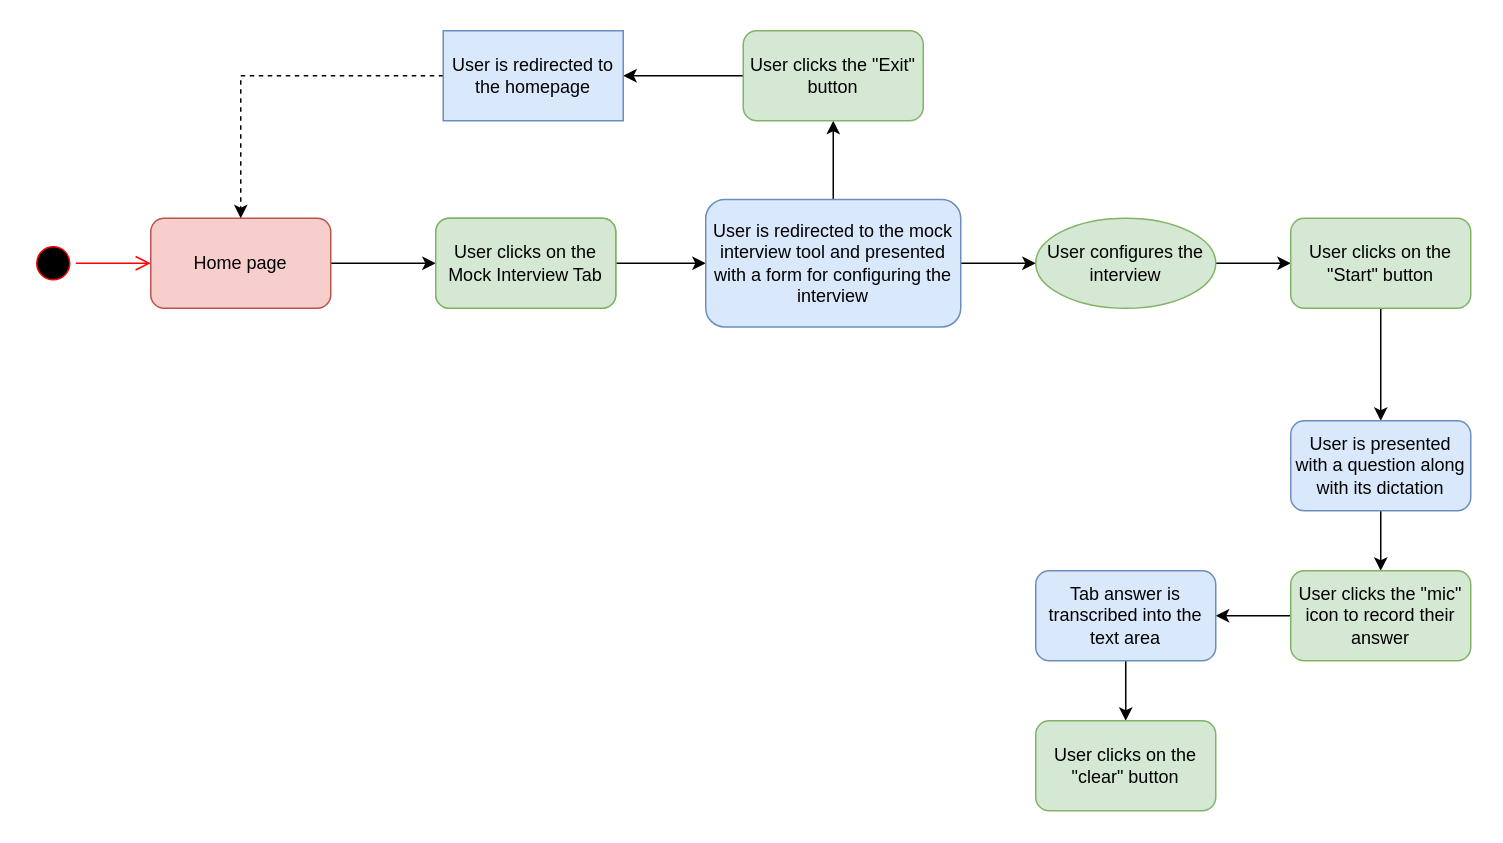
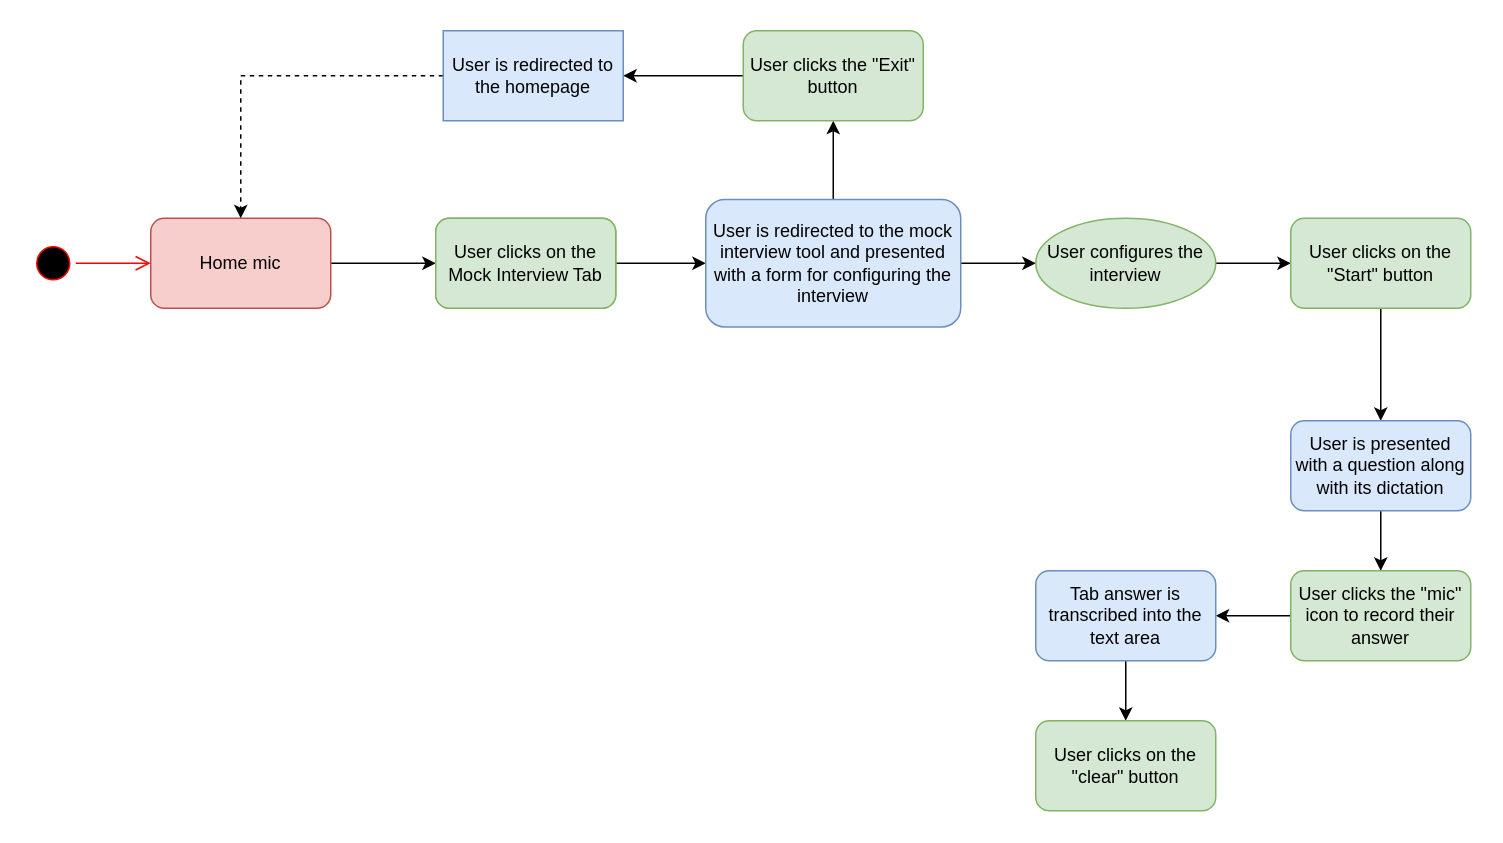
node "Home page": label "Home page" -> "Home mic"
